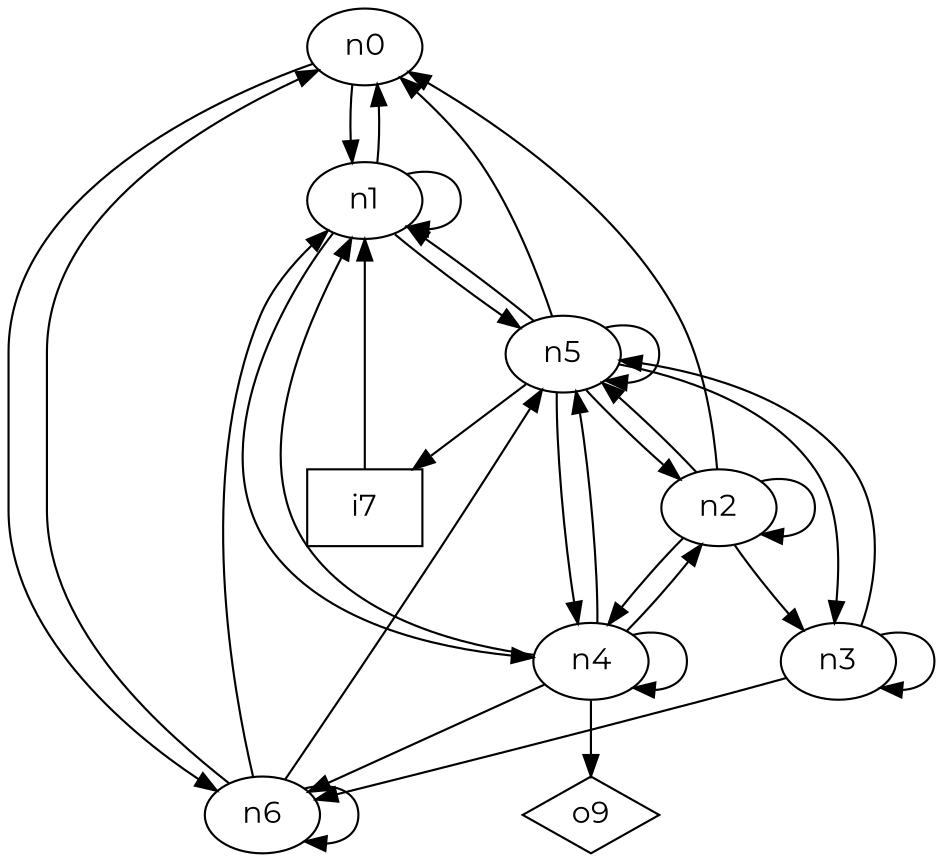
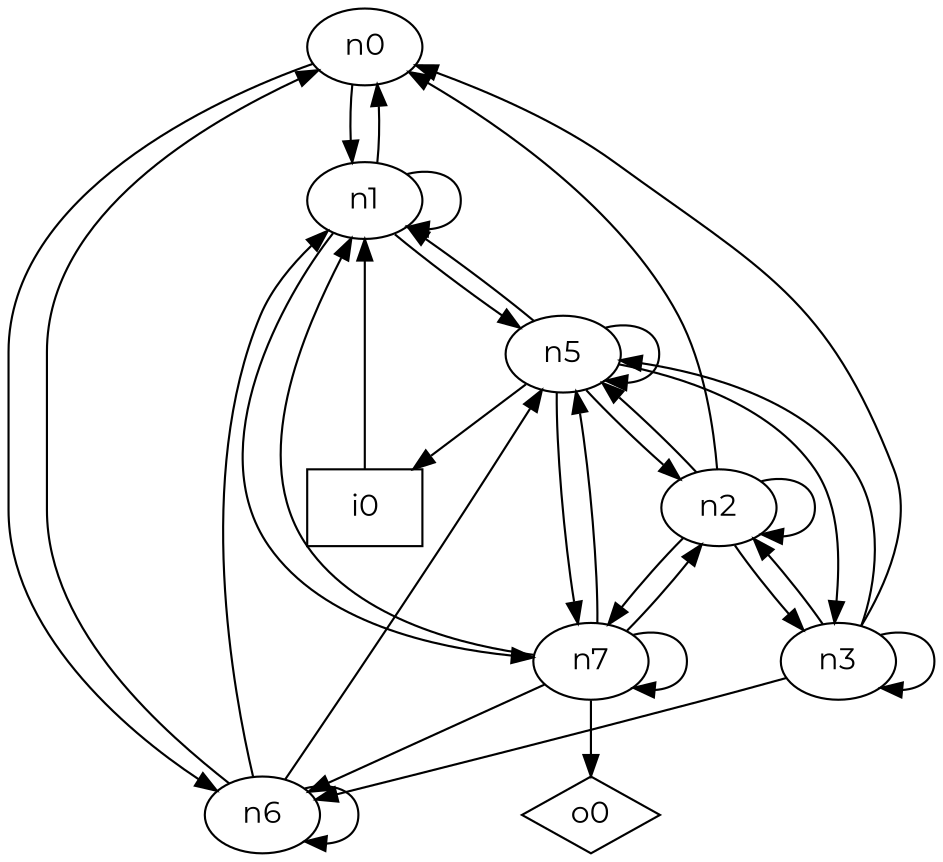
edge "n5" -> "n0": now "n3" -> "n0"
node "i7": label "i7" -> "i0"
edge "n3" -> "n2": added
node "n4": label "n4" -> "n7"
node "o9": label "o9" -> "o0"
